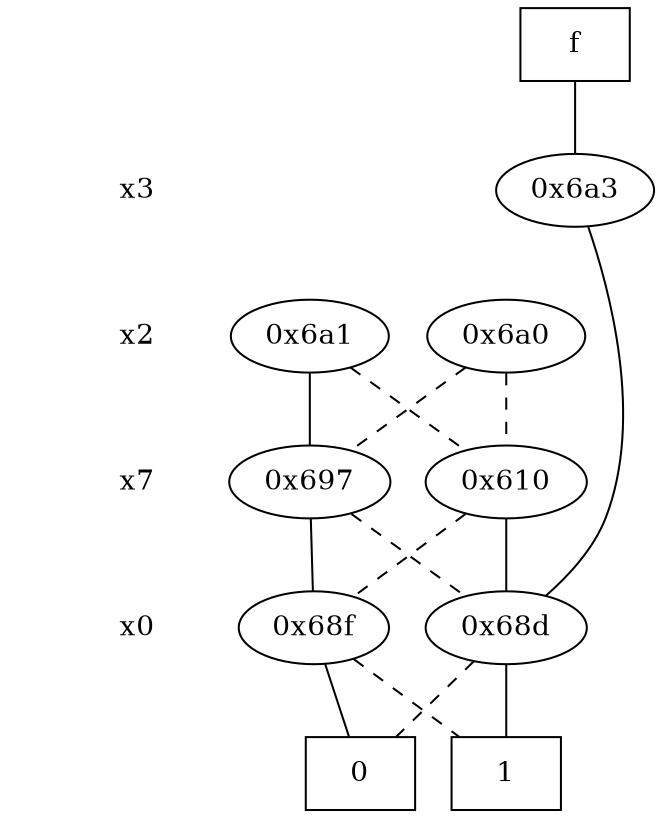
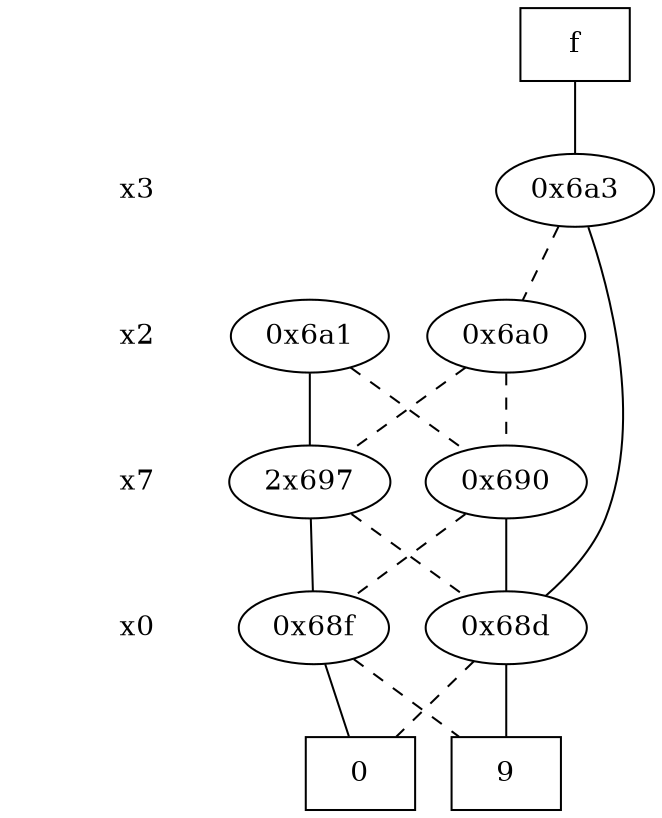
edge "0x6a3" -- "0x6a0": added
node "0x697": label "0x697" -> "2x697"
node "0x610": label "0x610" -> "0x690"
node "1": label "1" -> "9"
